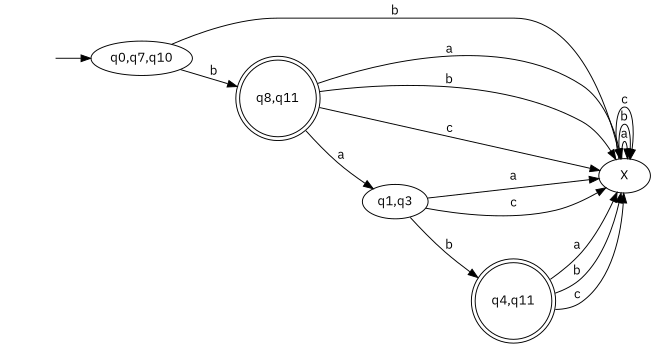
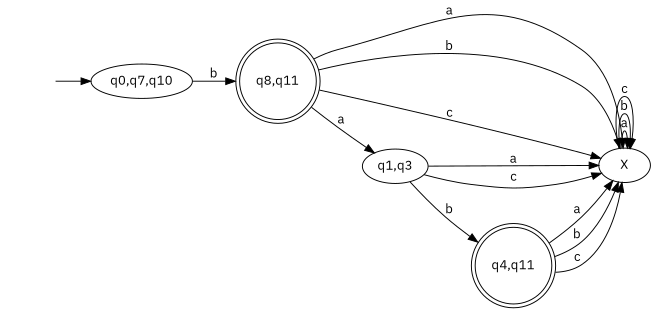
edge "q0,q7,q10" -> "X": removed, label "b"
